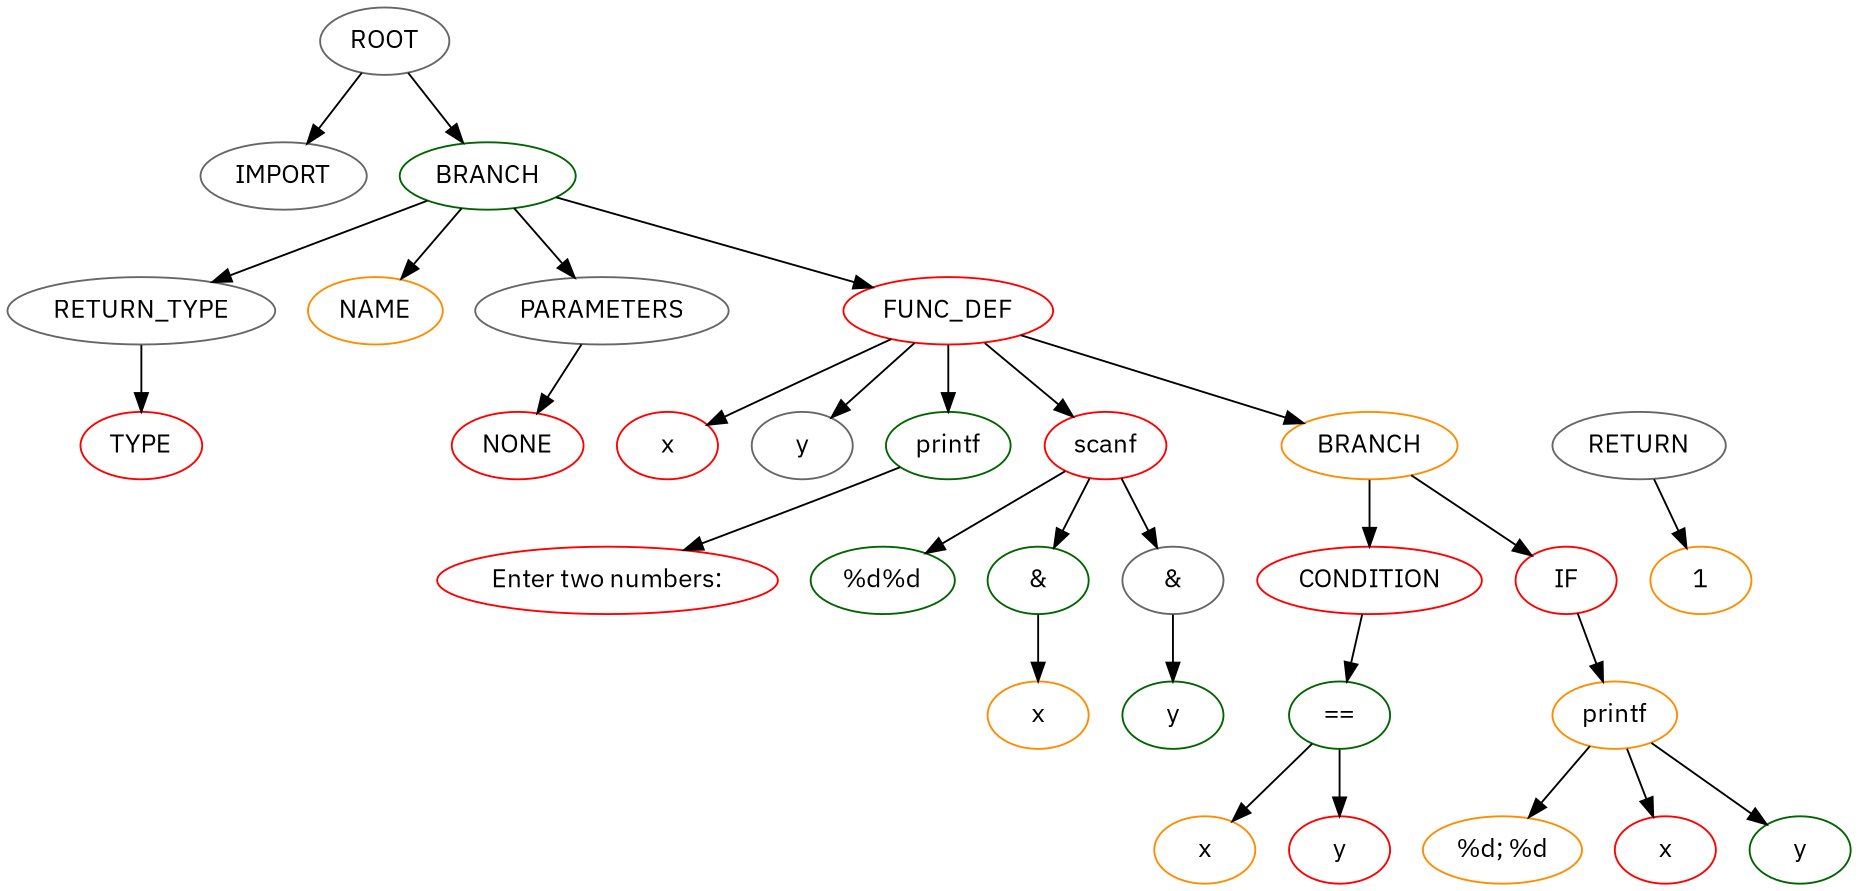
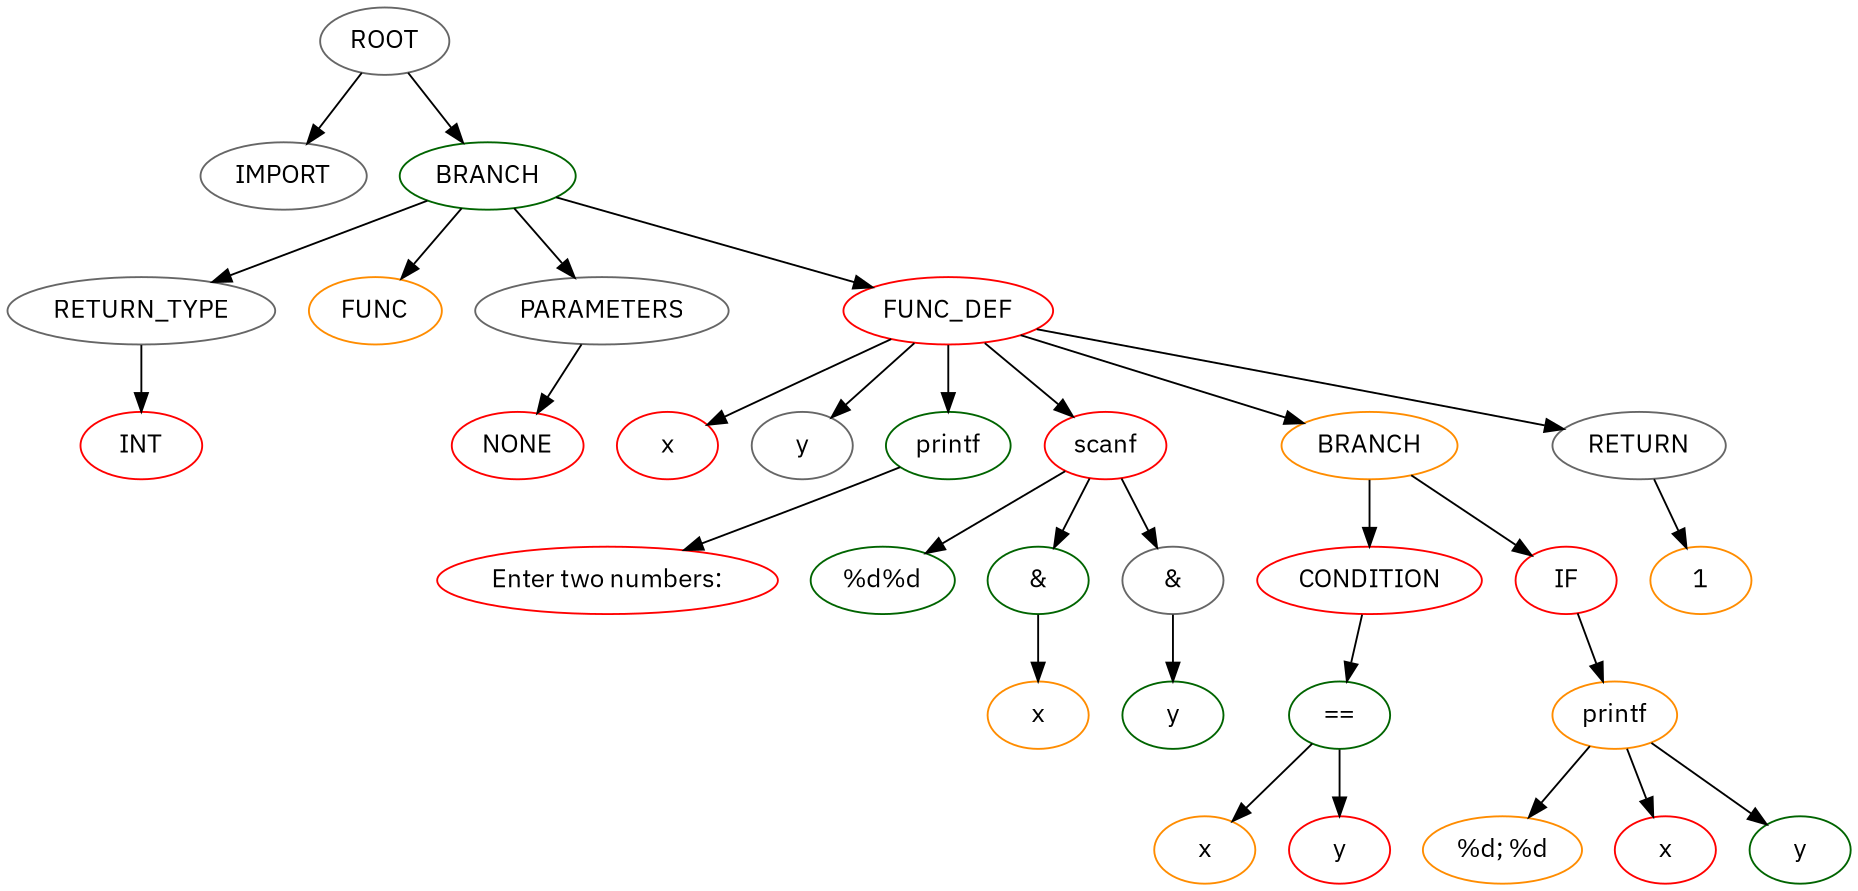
node "NAME": label "NAME" -> "FUNC"
edge "FUNC_DEF" -> "RETURN": added
node "TYPE": label "TYPE" -> "INT"
